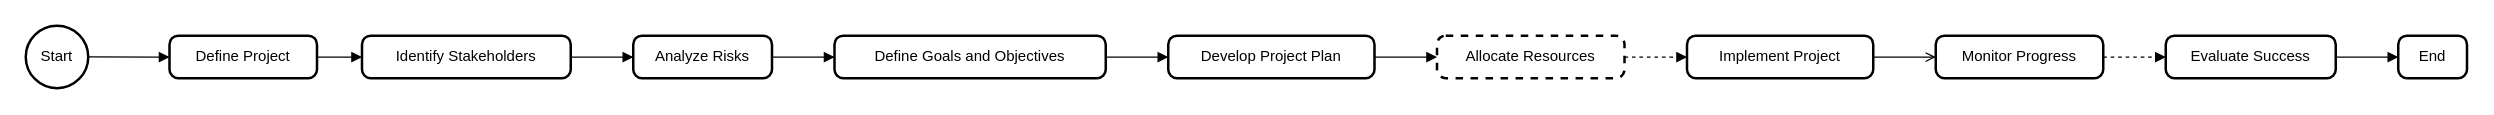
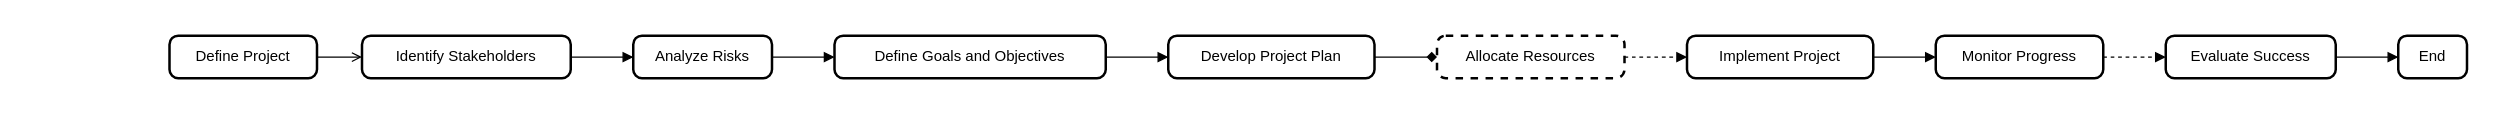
node "Start": removed
edge "Start" -> "Define Project": removed
edge "Define Project" -> "Identify Stakeholders": arrowhead block -> open
edge "Develop Project Plan" -> "Allocate Resources": arrowhead block -> diamond
edge "Implement Project" -> "Monitor Progress": arrowhead open -> block
